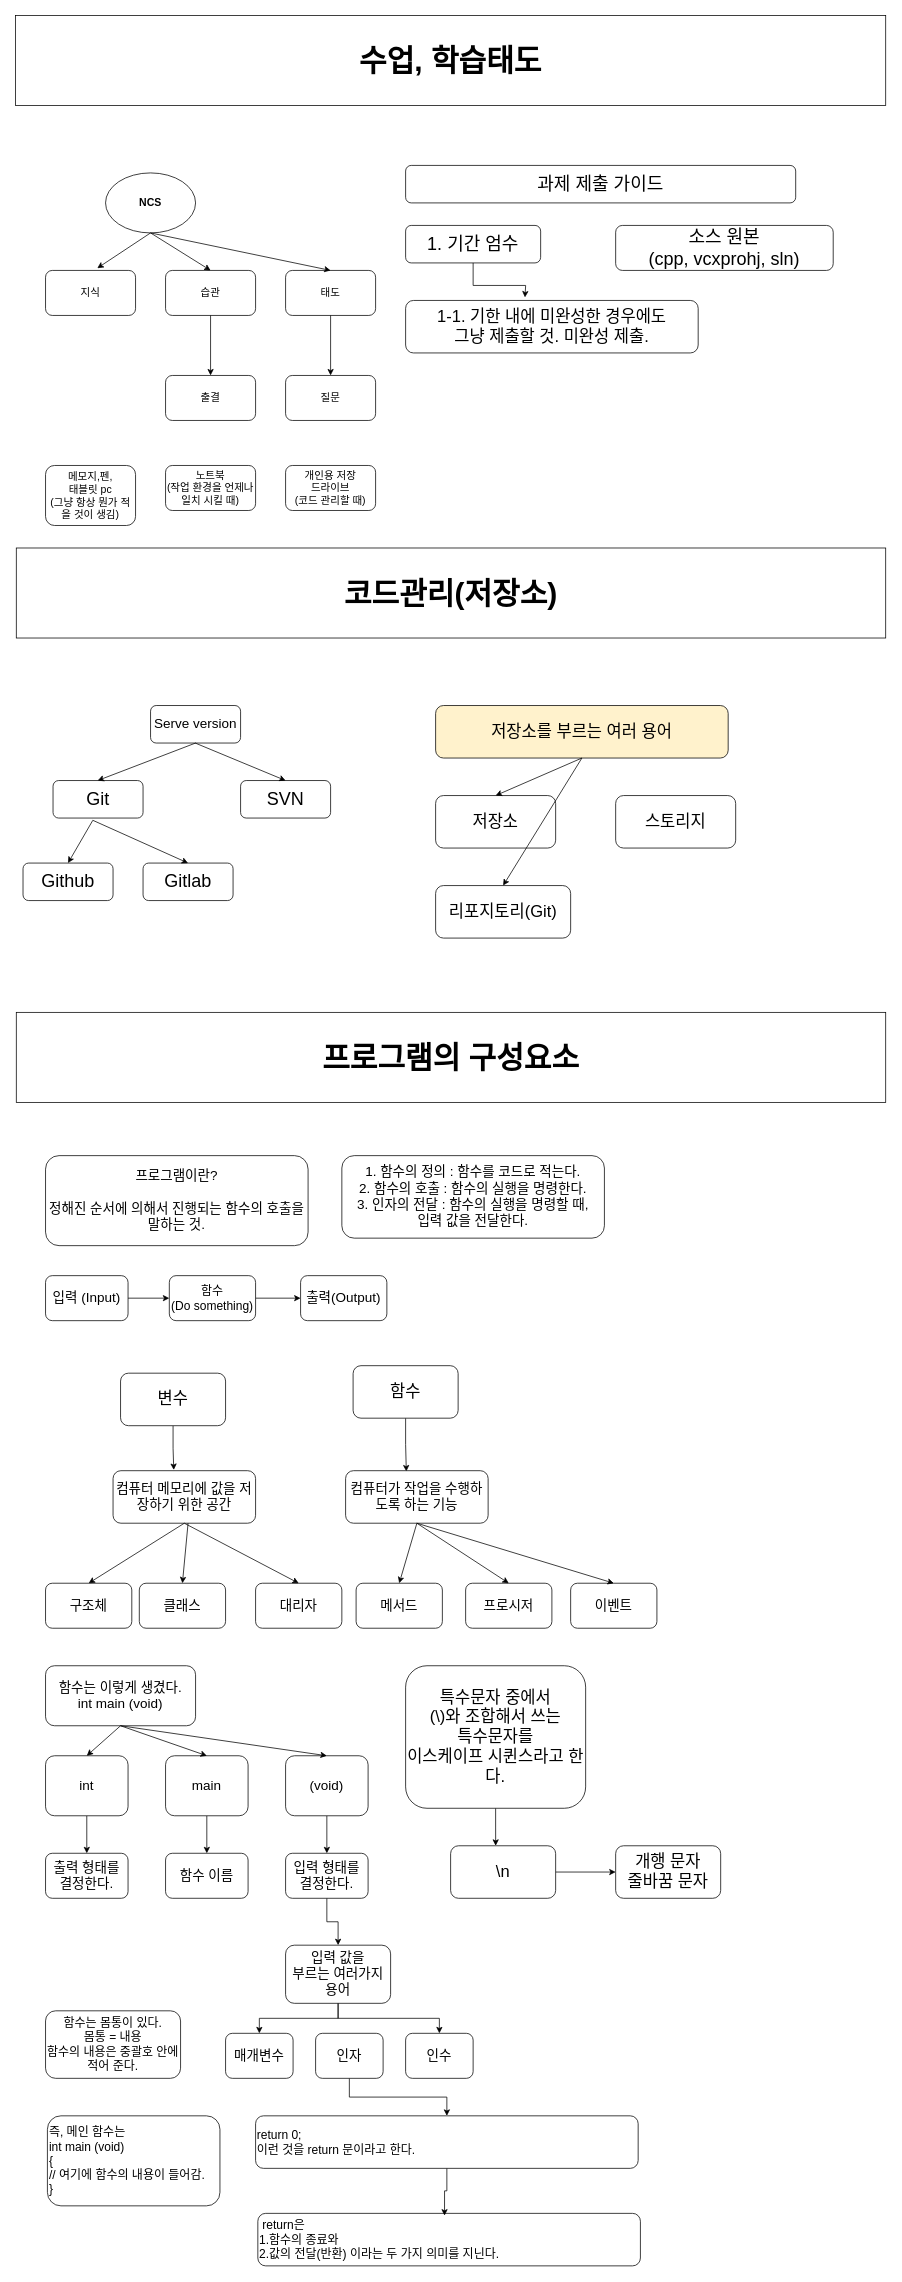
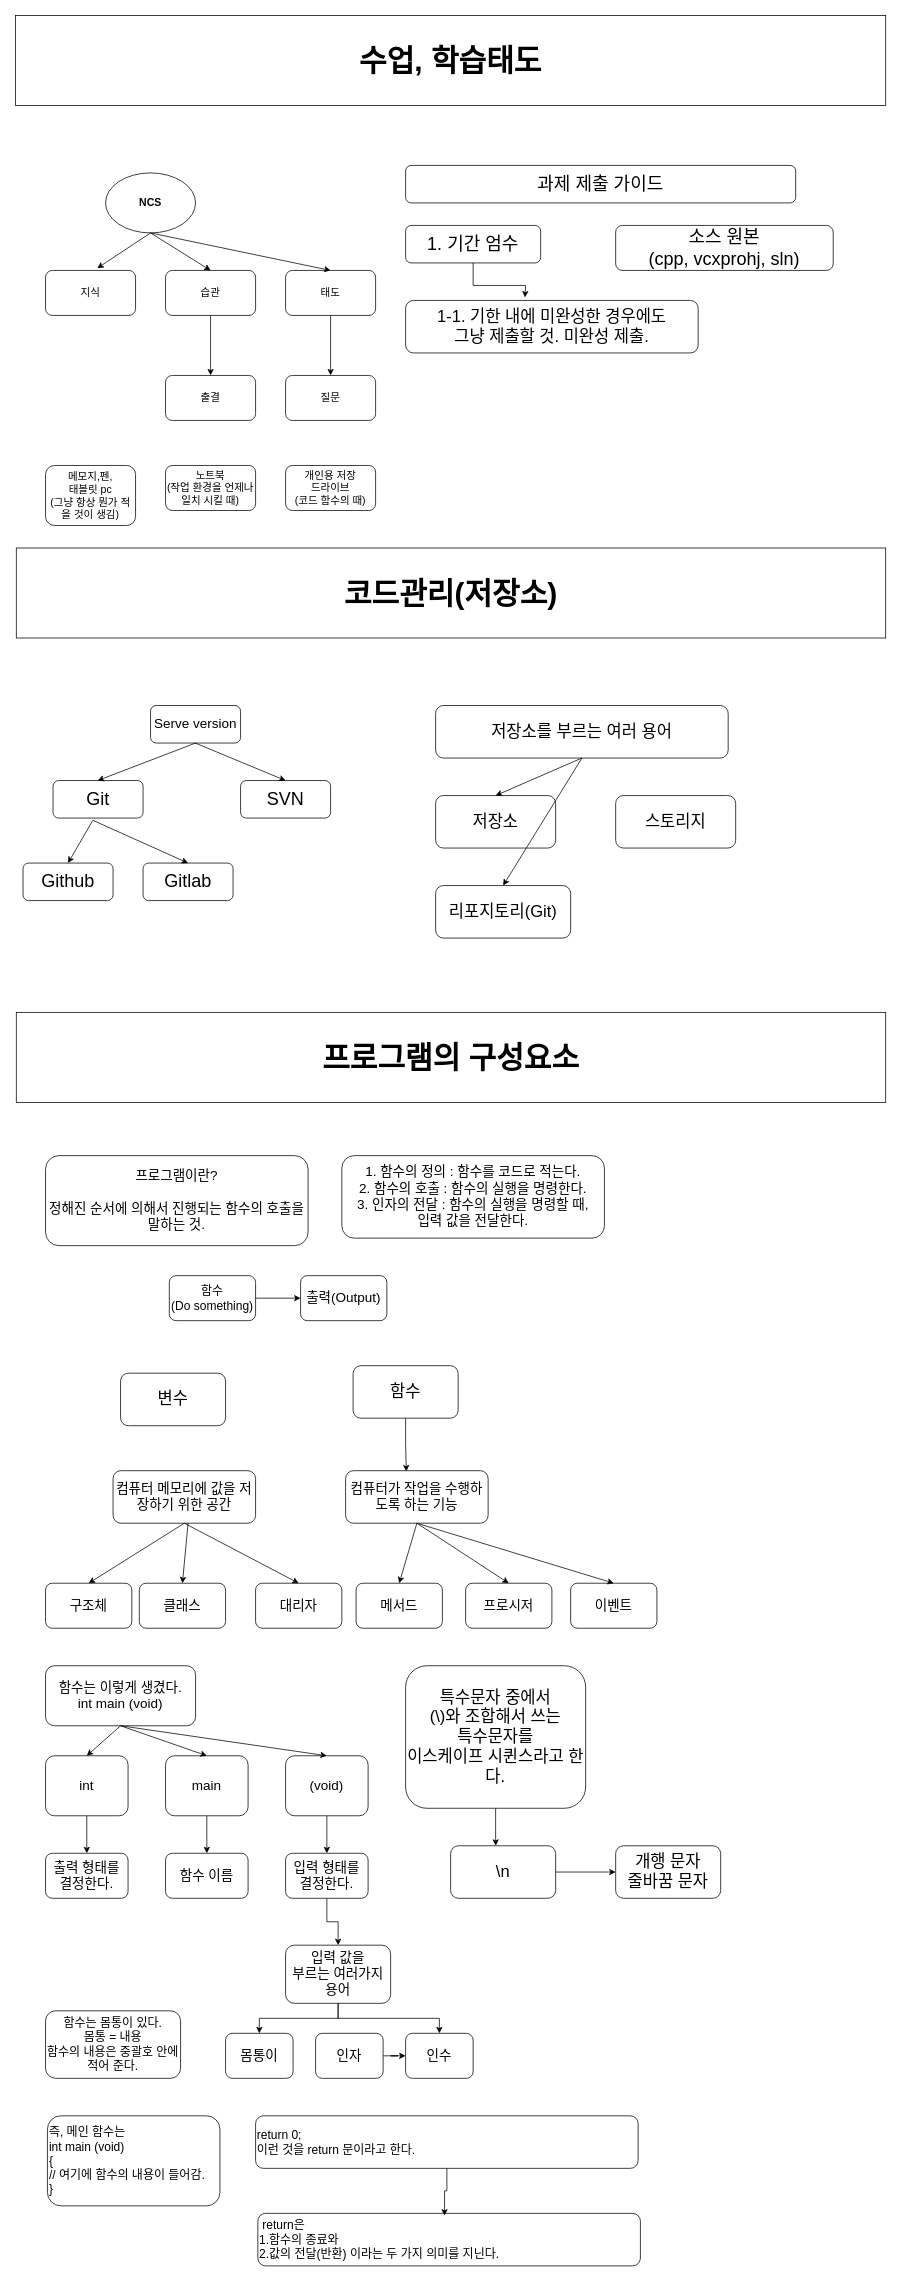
node "개인용 저장 드라이브 (코드 관리할 때)": label "개인용 저장 드라이브 (코드 관리할 때)" -> "개인용 저장 드라이브 (코드 함수의 때)"
node "저장소를 부르는 여러 용어": fillcolor #fff2cc -> #ffffff
node "입력 (Input)": removed
edge "입력 (Input)" -> "함수(Do something)": removed
edge "변수" -> "컴퓨터 메모리에 값을 저장하기 위한 공간": removed
node "매개변수": label "매개변수" -> "몸통이"
edge "인자" -> "return 0; 이런 것을 return 문이라고 한다.": now "인자" -> "인수"
